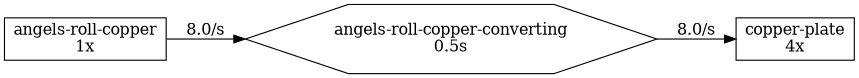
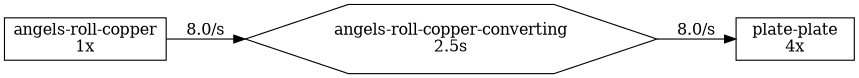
node "angels-roll-copper-converting 0.5s": label "angels-roll-copper-converting 0.5s" -> "angels-roll-copper-converting 2.5s"
node "copper-plate 4x": label "copper-plate 4x" -> "plate-plate 4x"
